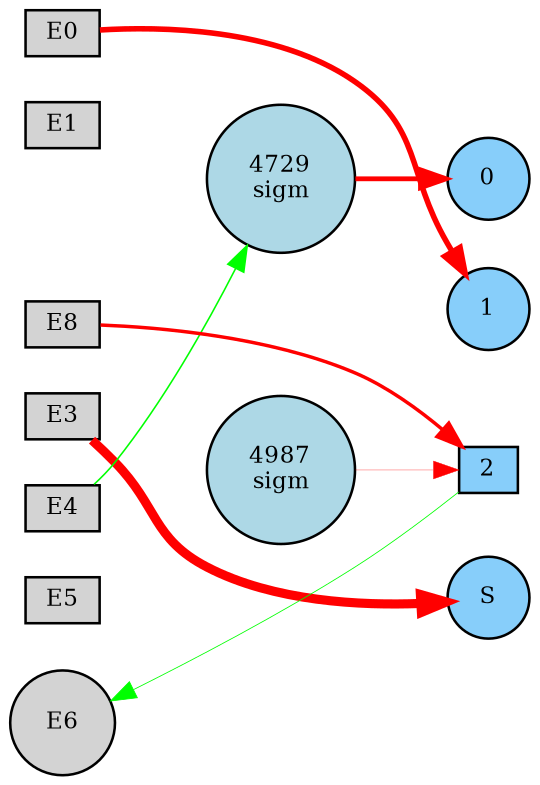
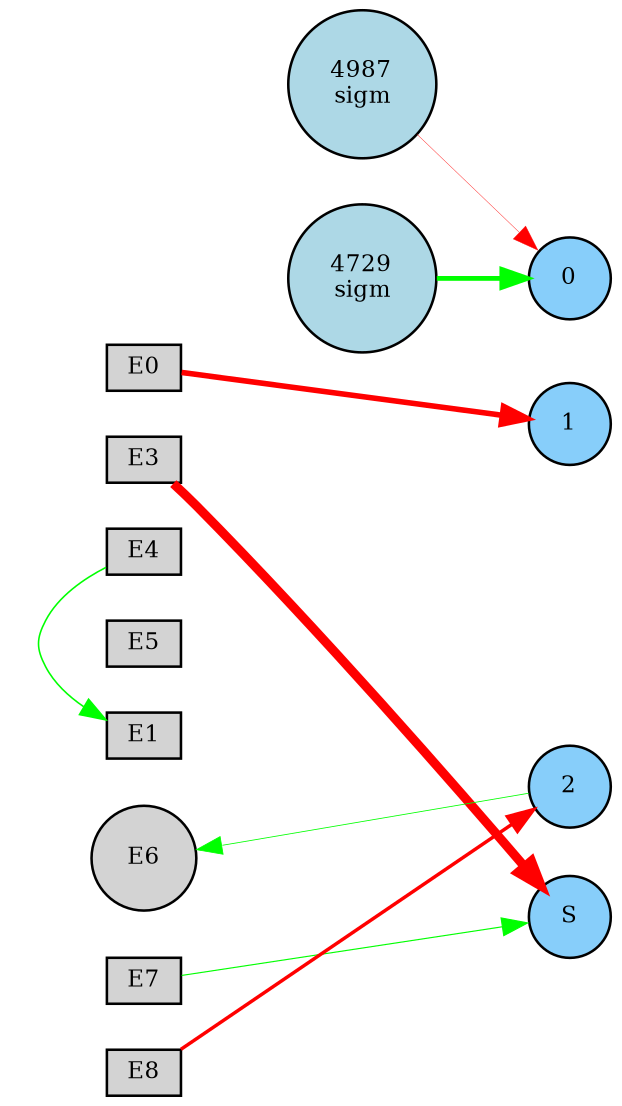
edge "4729 sigm" -> "0": color red -> green
edge "E4" -> "4729 sigm": now "E4" -> "E1"
edge "4987 sigm" -> "2": now "4987 sigm" -> "0"
node "2": shape box -> circle
node "E7": added
